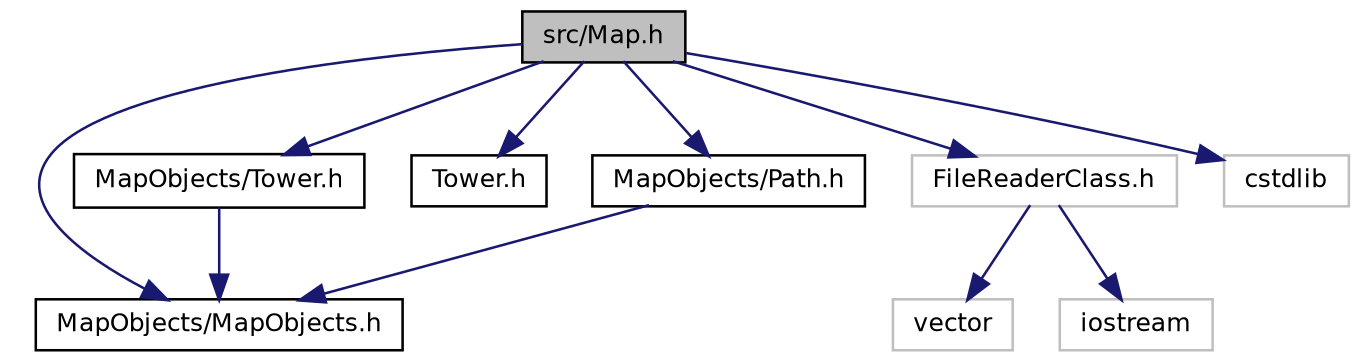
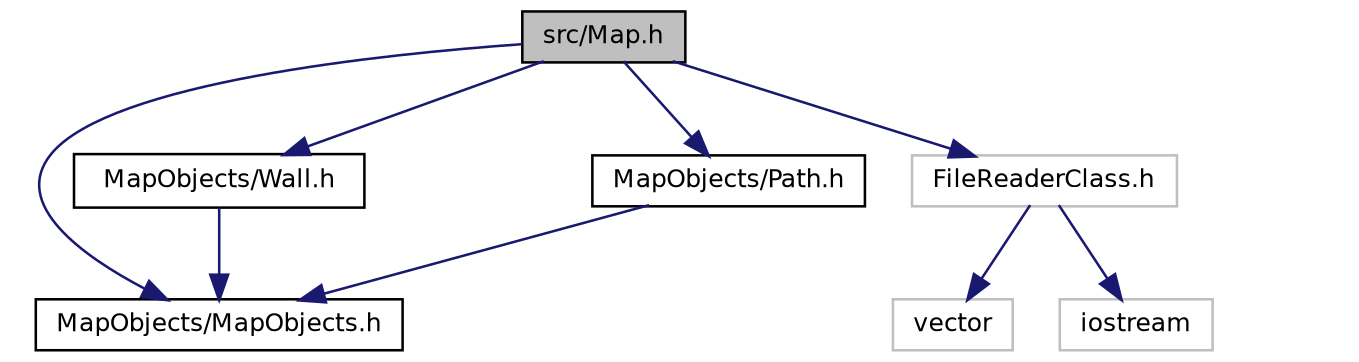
node "MapObjects/Tower.h": label "MapObjects/Tower.h" -> "MapObjects/Wall.h"
node "Tower.h": removed
node "cstdlib": removed
